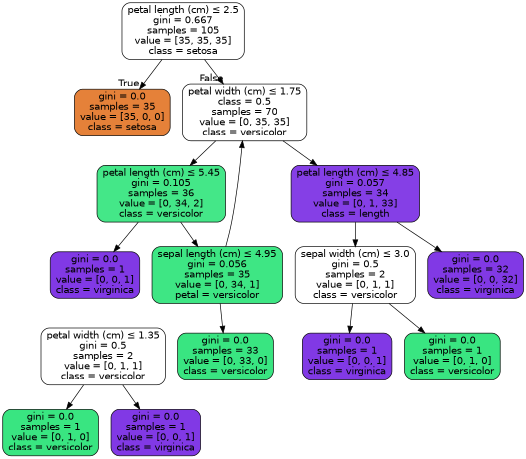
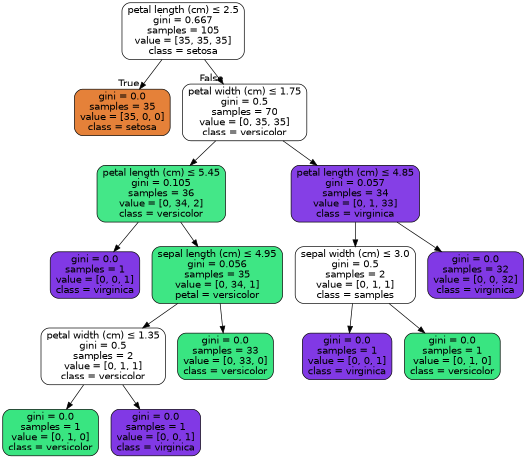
node "petal width (cm) ≤ 1.75": text "class = 0.5" -> "gini = 0.5"
edge "sepal length (cm) ≤ 4.95" -> "petal width (cm) ≤ 1.75": now "sepal length (cm) ≤ 4.95" -> "petal width (cm) ≤ 1.35"
node "petal length (cm) ≤ 4.85": text "class = length" -> "class = virginica"
node "sepal width (cm) ≤ 3.0": text "class = versicolor" -> "class = samples"
